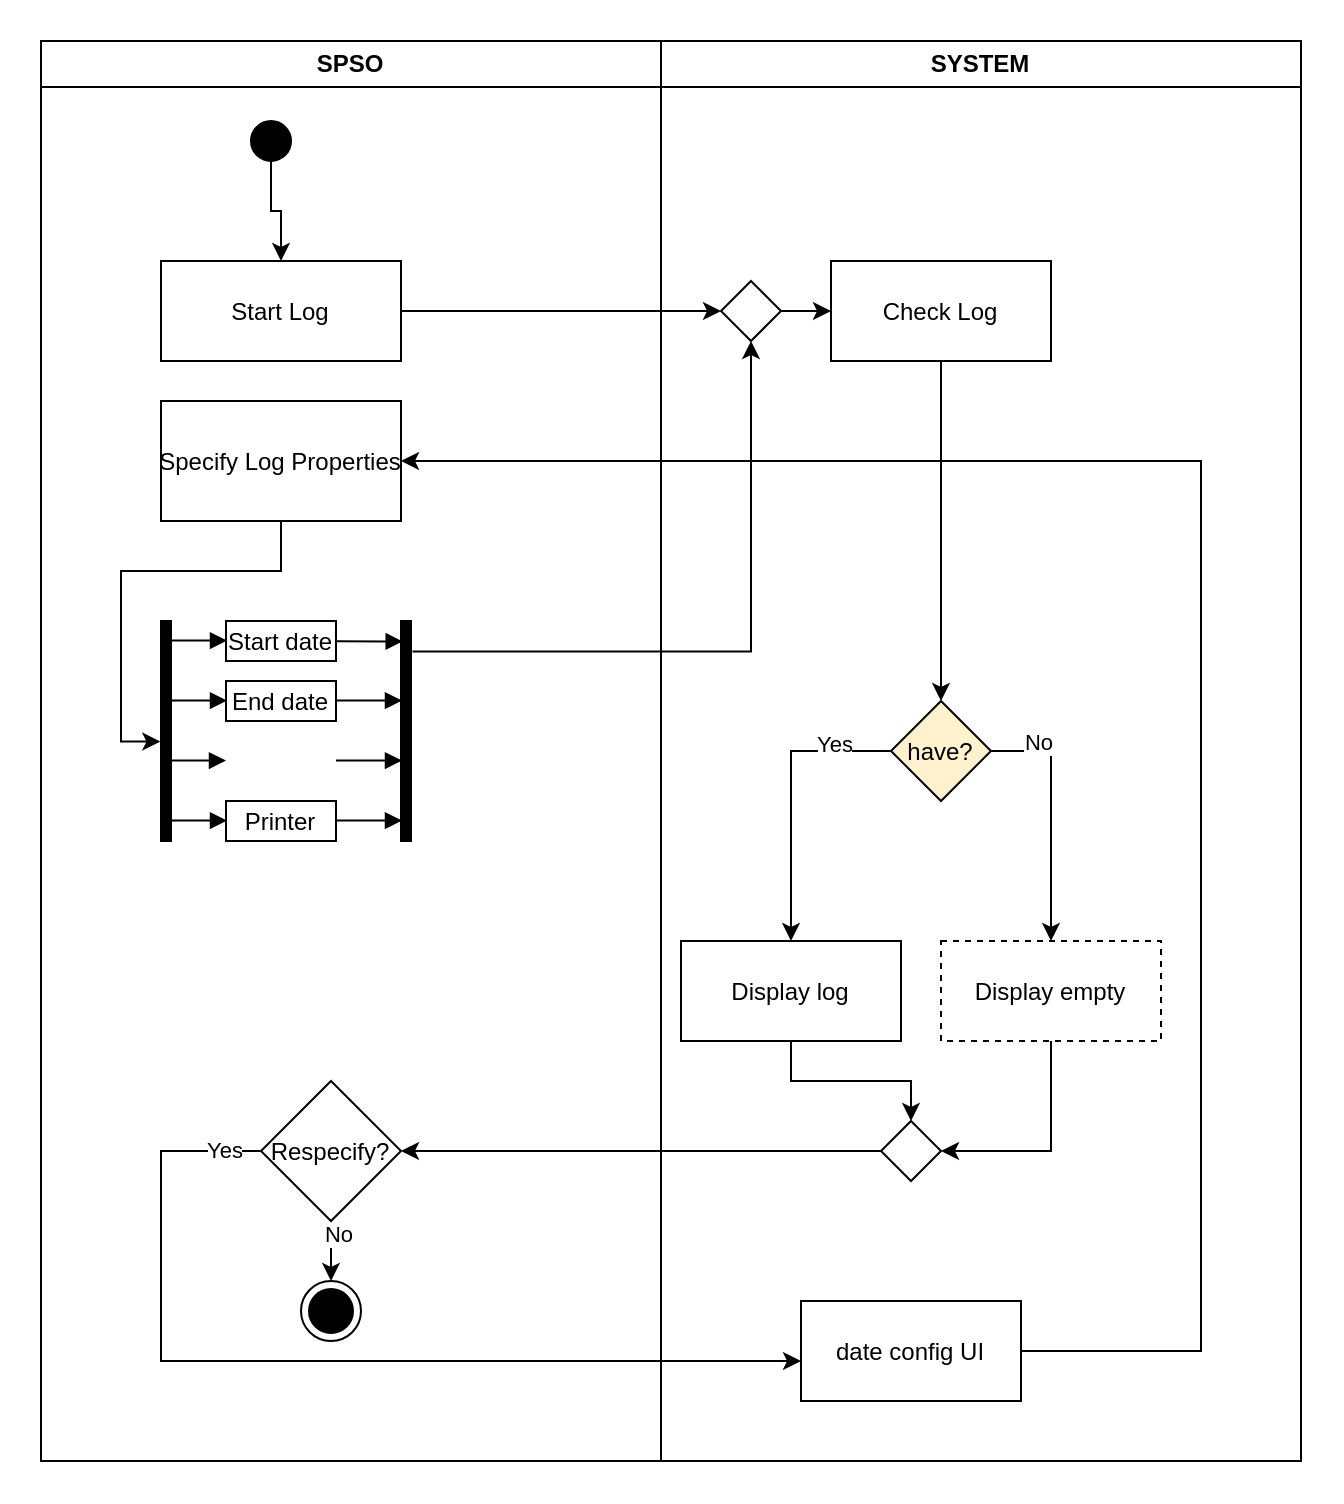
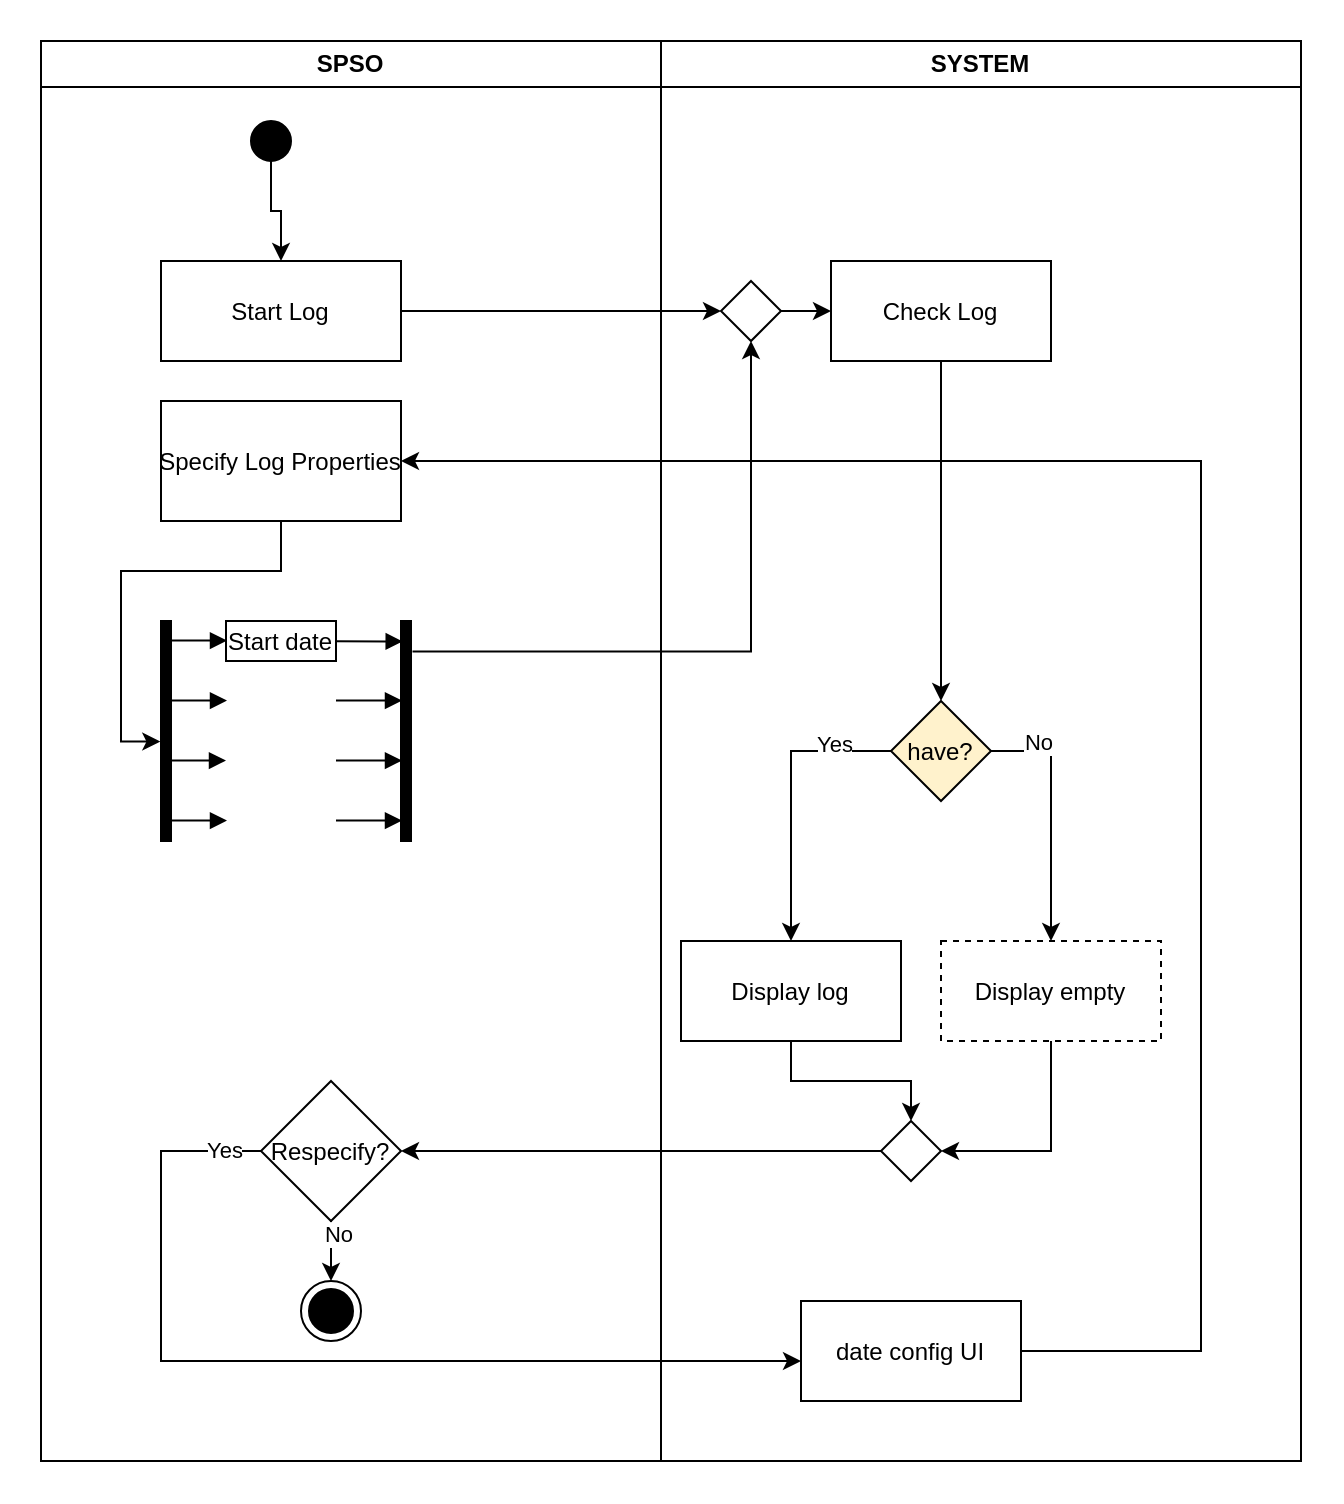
node "End date": removed
node "Printer": removed
